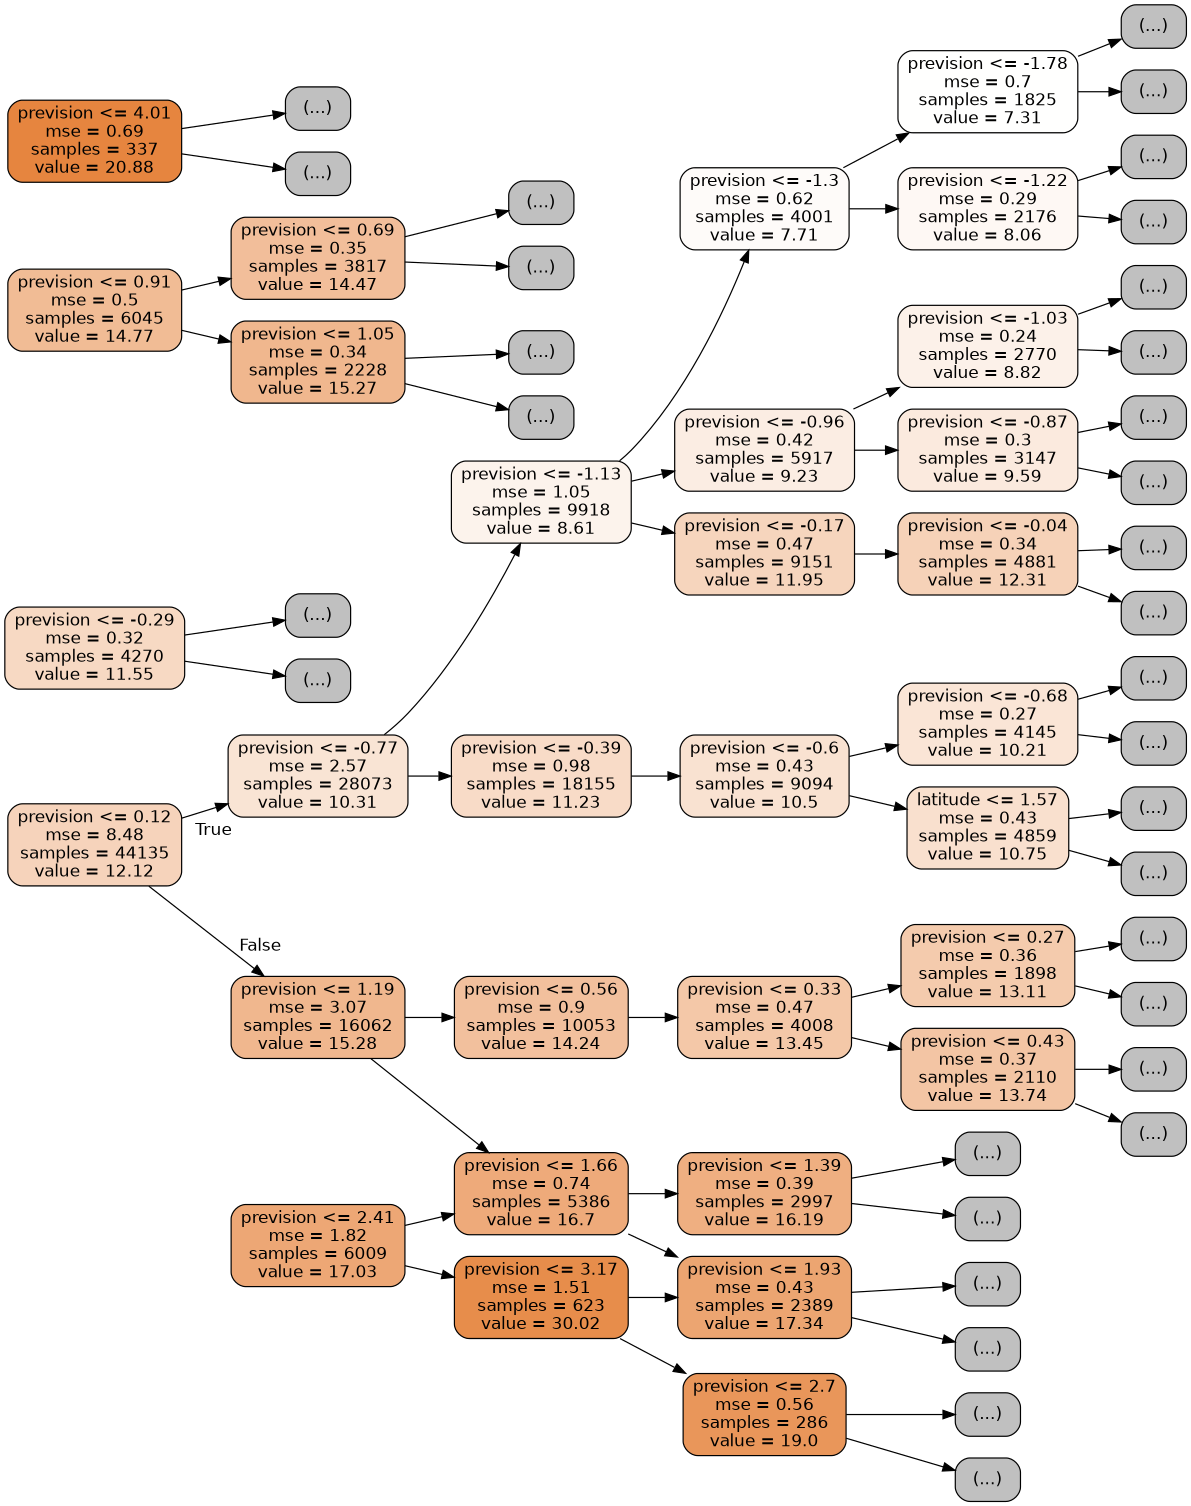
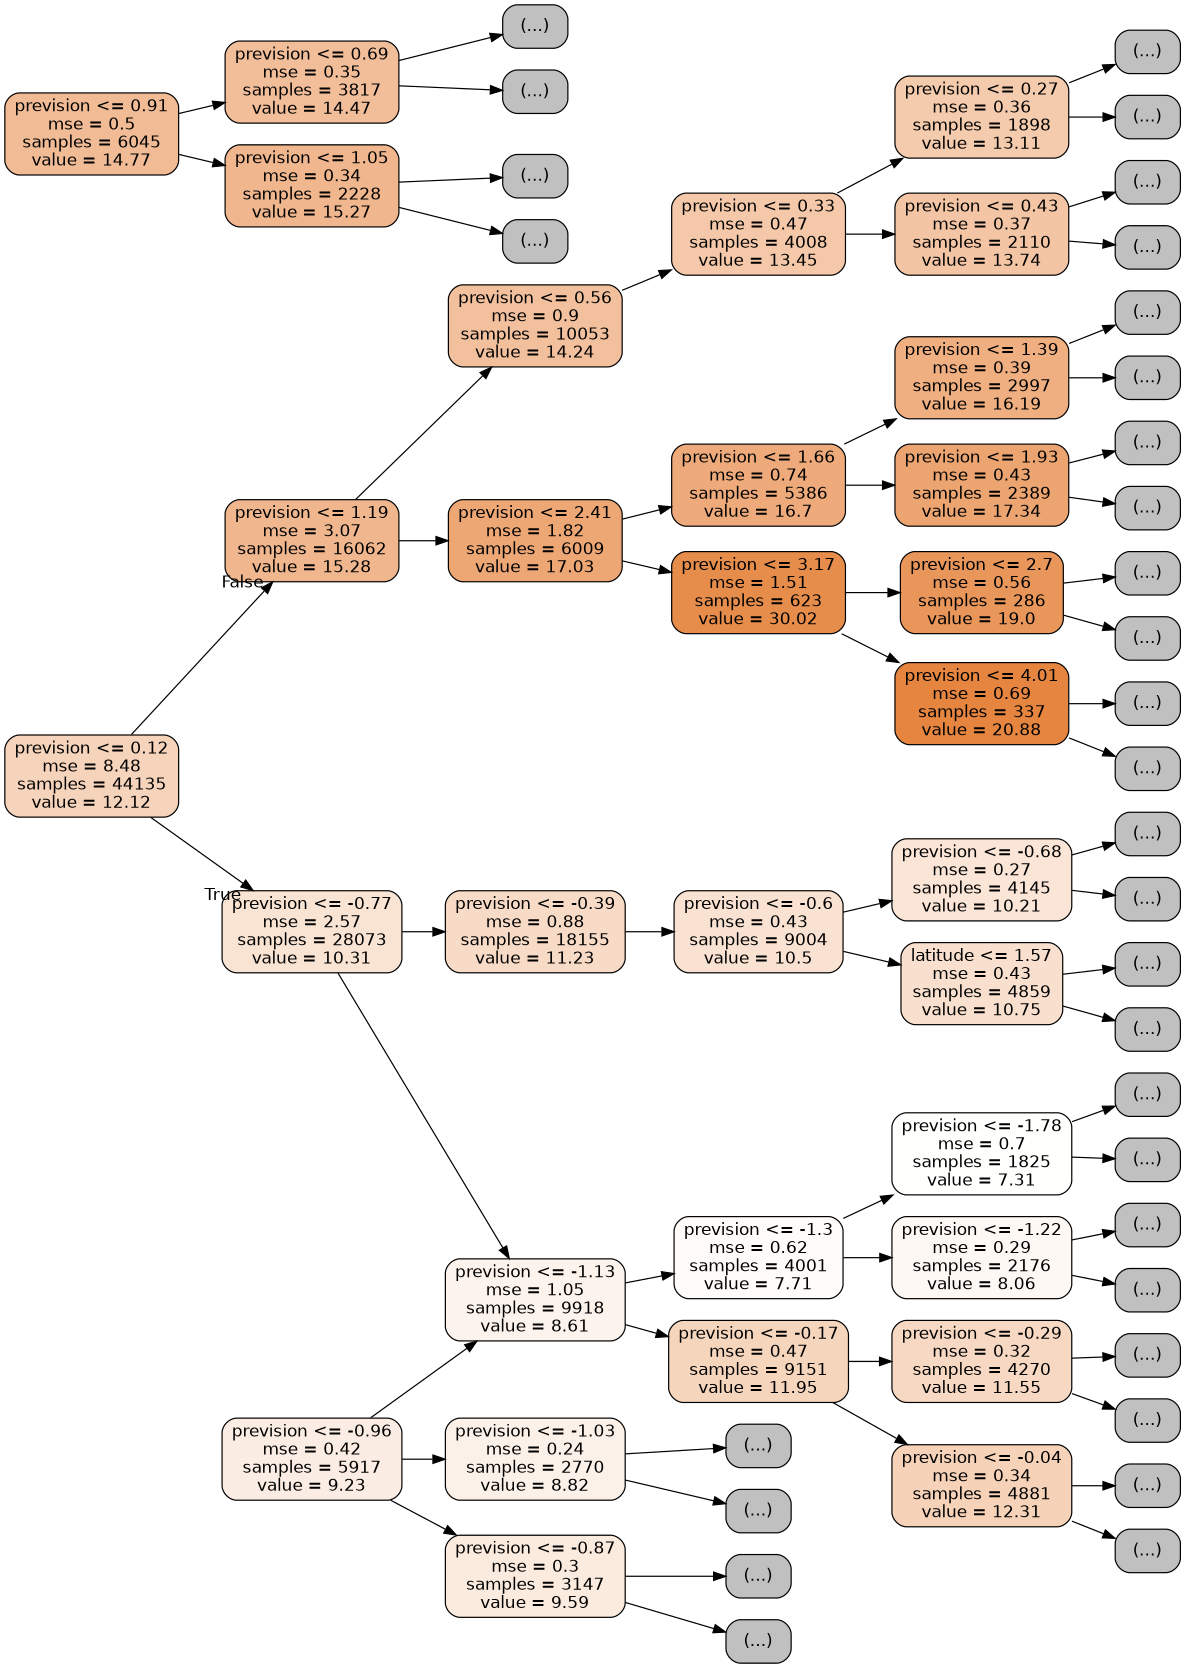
edge "prevision <= -1.13 mse = 1.05 samples = 9918 value = 8.61" -> "prevision <= -0.96 mse = 0.42 samples = 5917 value = 9.23": reversed
node "prevision <= -0.39 mse = 0.98 samples = 18155 value = 11.23": label "prevision <= -0.39 mse = 0.98 samples = 18155 value = 11.23" -> "prevision <= -0.39 mse = 0.88 samples = 18155 value = 11.23"
node "prevision <= -0.6 mse = 0.43 samples = 9094 value = 10.5": label "prevision <= -0.6 mse = 0.43 samples = 9094 value = 10.5" -> "prevision <= -0.6 mse = 0.43 samples = 9004 value = 10.5"
edge "prevision <= 1.19 mse = 3.07 samples = 16062 value = 15.28" -> "prevision <= 1.66 mse = 0.74 samples = 5386 value = 16.7": now "prevision <= 1.19 mse = 3.07 samples = 16062 value = 15.28" -> "prevision <= 2.41 mse = 1.82 samples = 6009 value = 17.03"
edge "prevision <= 3.17 mse = 1.51 samples = 623 value = 30.02" -> "prevision <= 1.93 mse = 0.43 samples = 2389 value = 17.34": now "prevision <= 3.17 mse = 1.51 samples = 623 value = 30.02" -> "prevision <= 4.01 mse = 0.69 samples = 337 value = 20.88"
edge "prevision <= -0.17 mse = 0.47 samples = 9151 value = 11.95" -> "prevision <= -0.29 mse = 0.32 samples = 4270 value = 11.55": added
